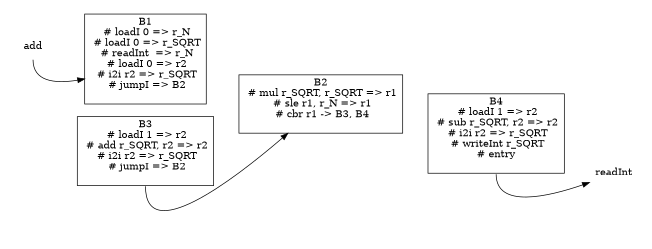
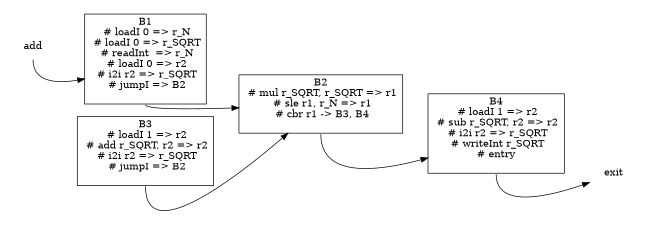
edge "B1" -> "B2": added
edge "B2" -> "B4": added
node "readInt": label "readInt" -> "exit"
